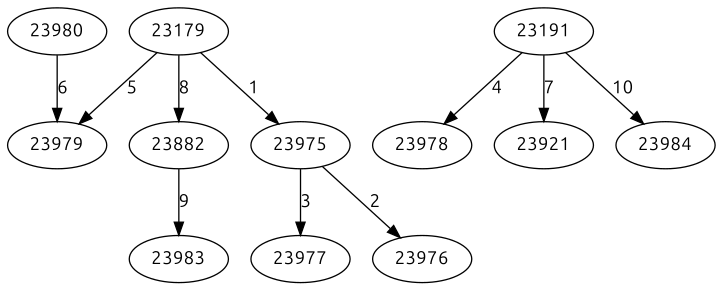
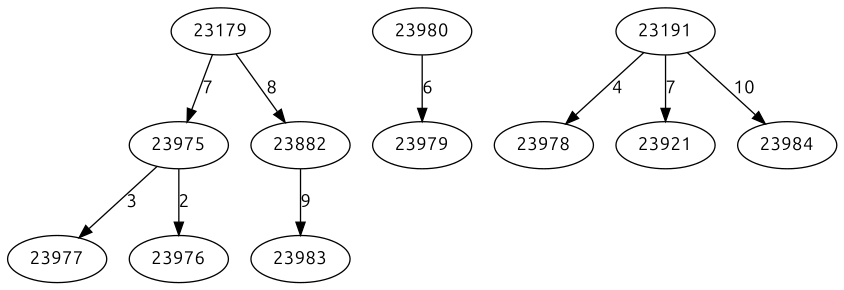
edge "23179" -> "23979": removed, label "5"
edge "23179" -> "23975": label "1" -> "7"
